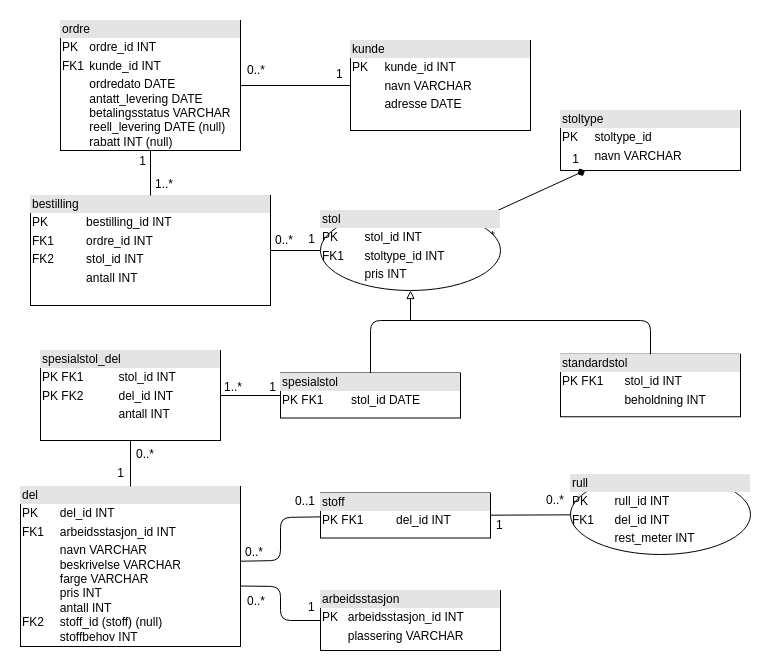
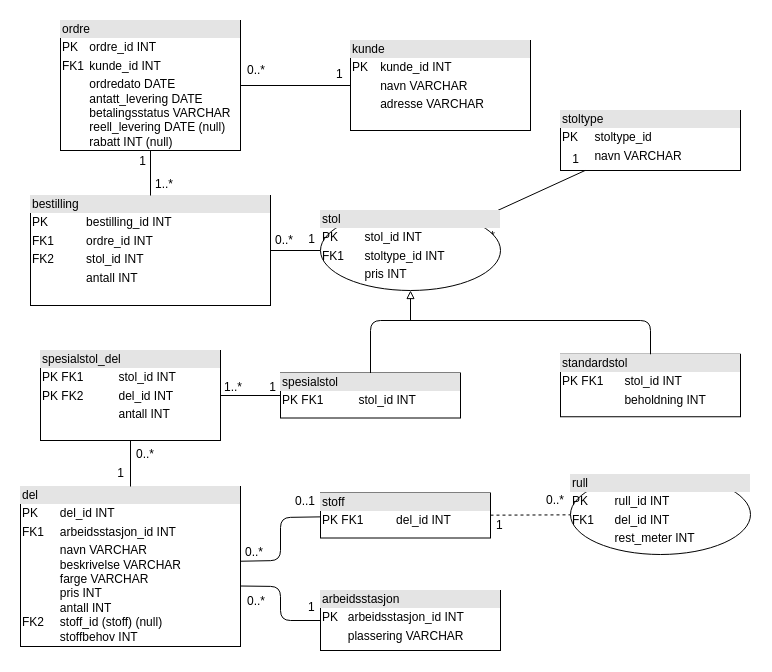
node "kunde PK kunde_id INT navn VARCHAR adresse DATE": label "kunde PK kunde_id INT navn VARCHAR adresse DATE" -> "kunde PK kunde_id INT navn VARCHAR adresse VARCHAR"
edge "stol PK stol_id INT FK1 stoltype_id INT pris INT" -> "stoltype PK stoltype_id navn VARCHAR": arrowhead diamond -> none
node "spesialstol PK FK1 stol_id DATE": label "spesialstol PK FK1 stol_id DATE" -> "spesialstol PK FK1 stol_id INT"
edge "rull PK rull_id INT FK1 del_id INT rest_meter INT" -- "stoff PK FK1 del_id INT": style solid -> dashed
